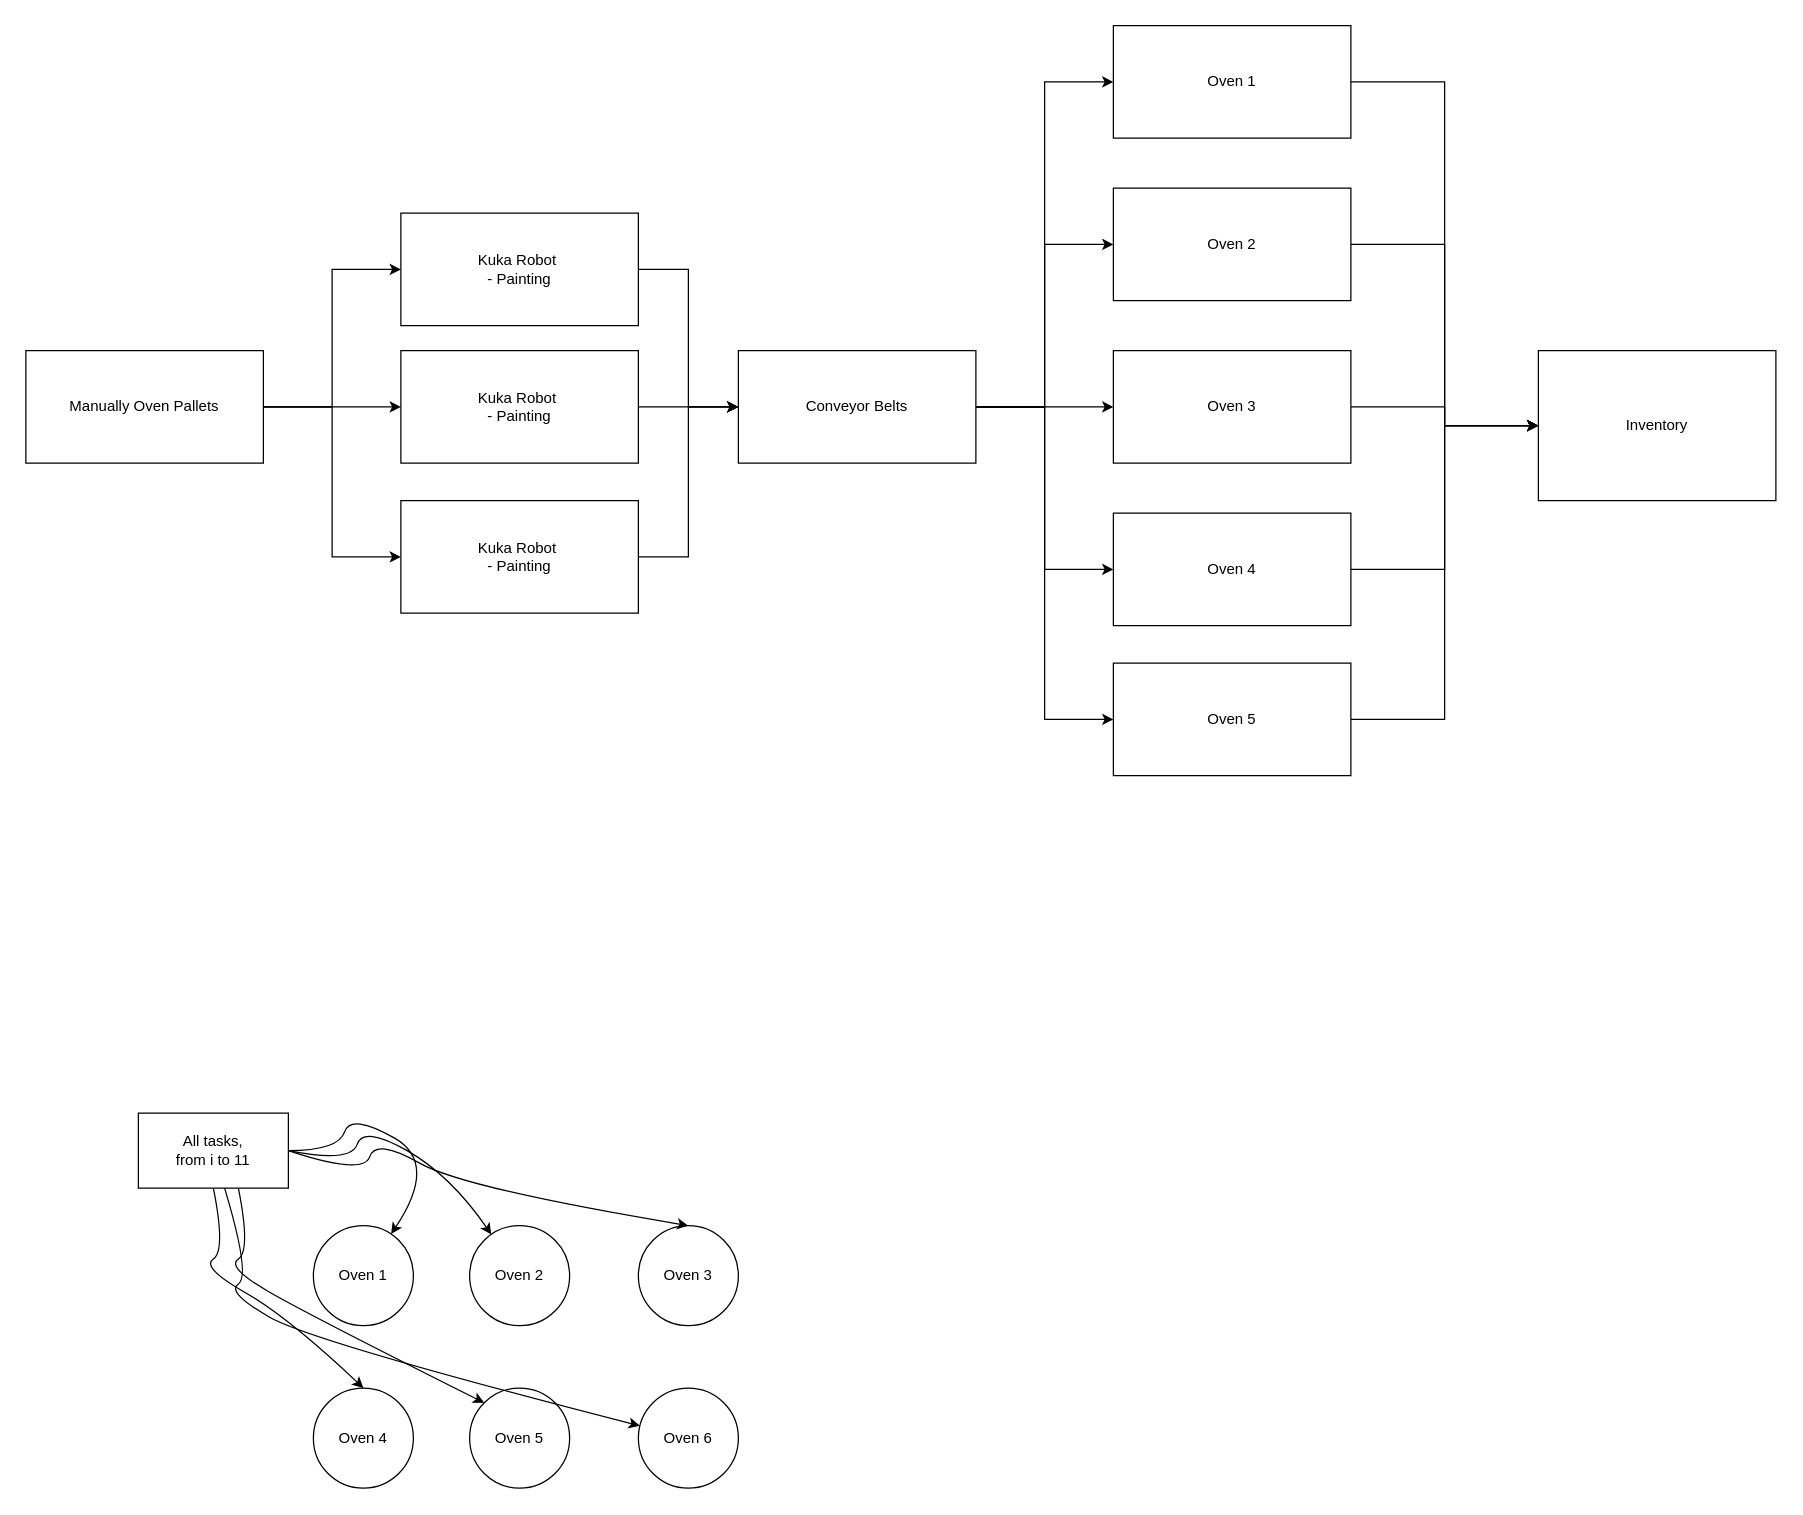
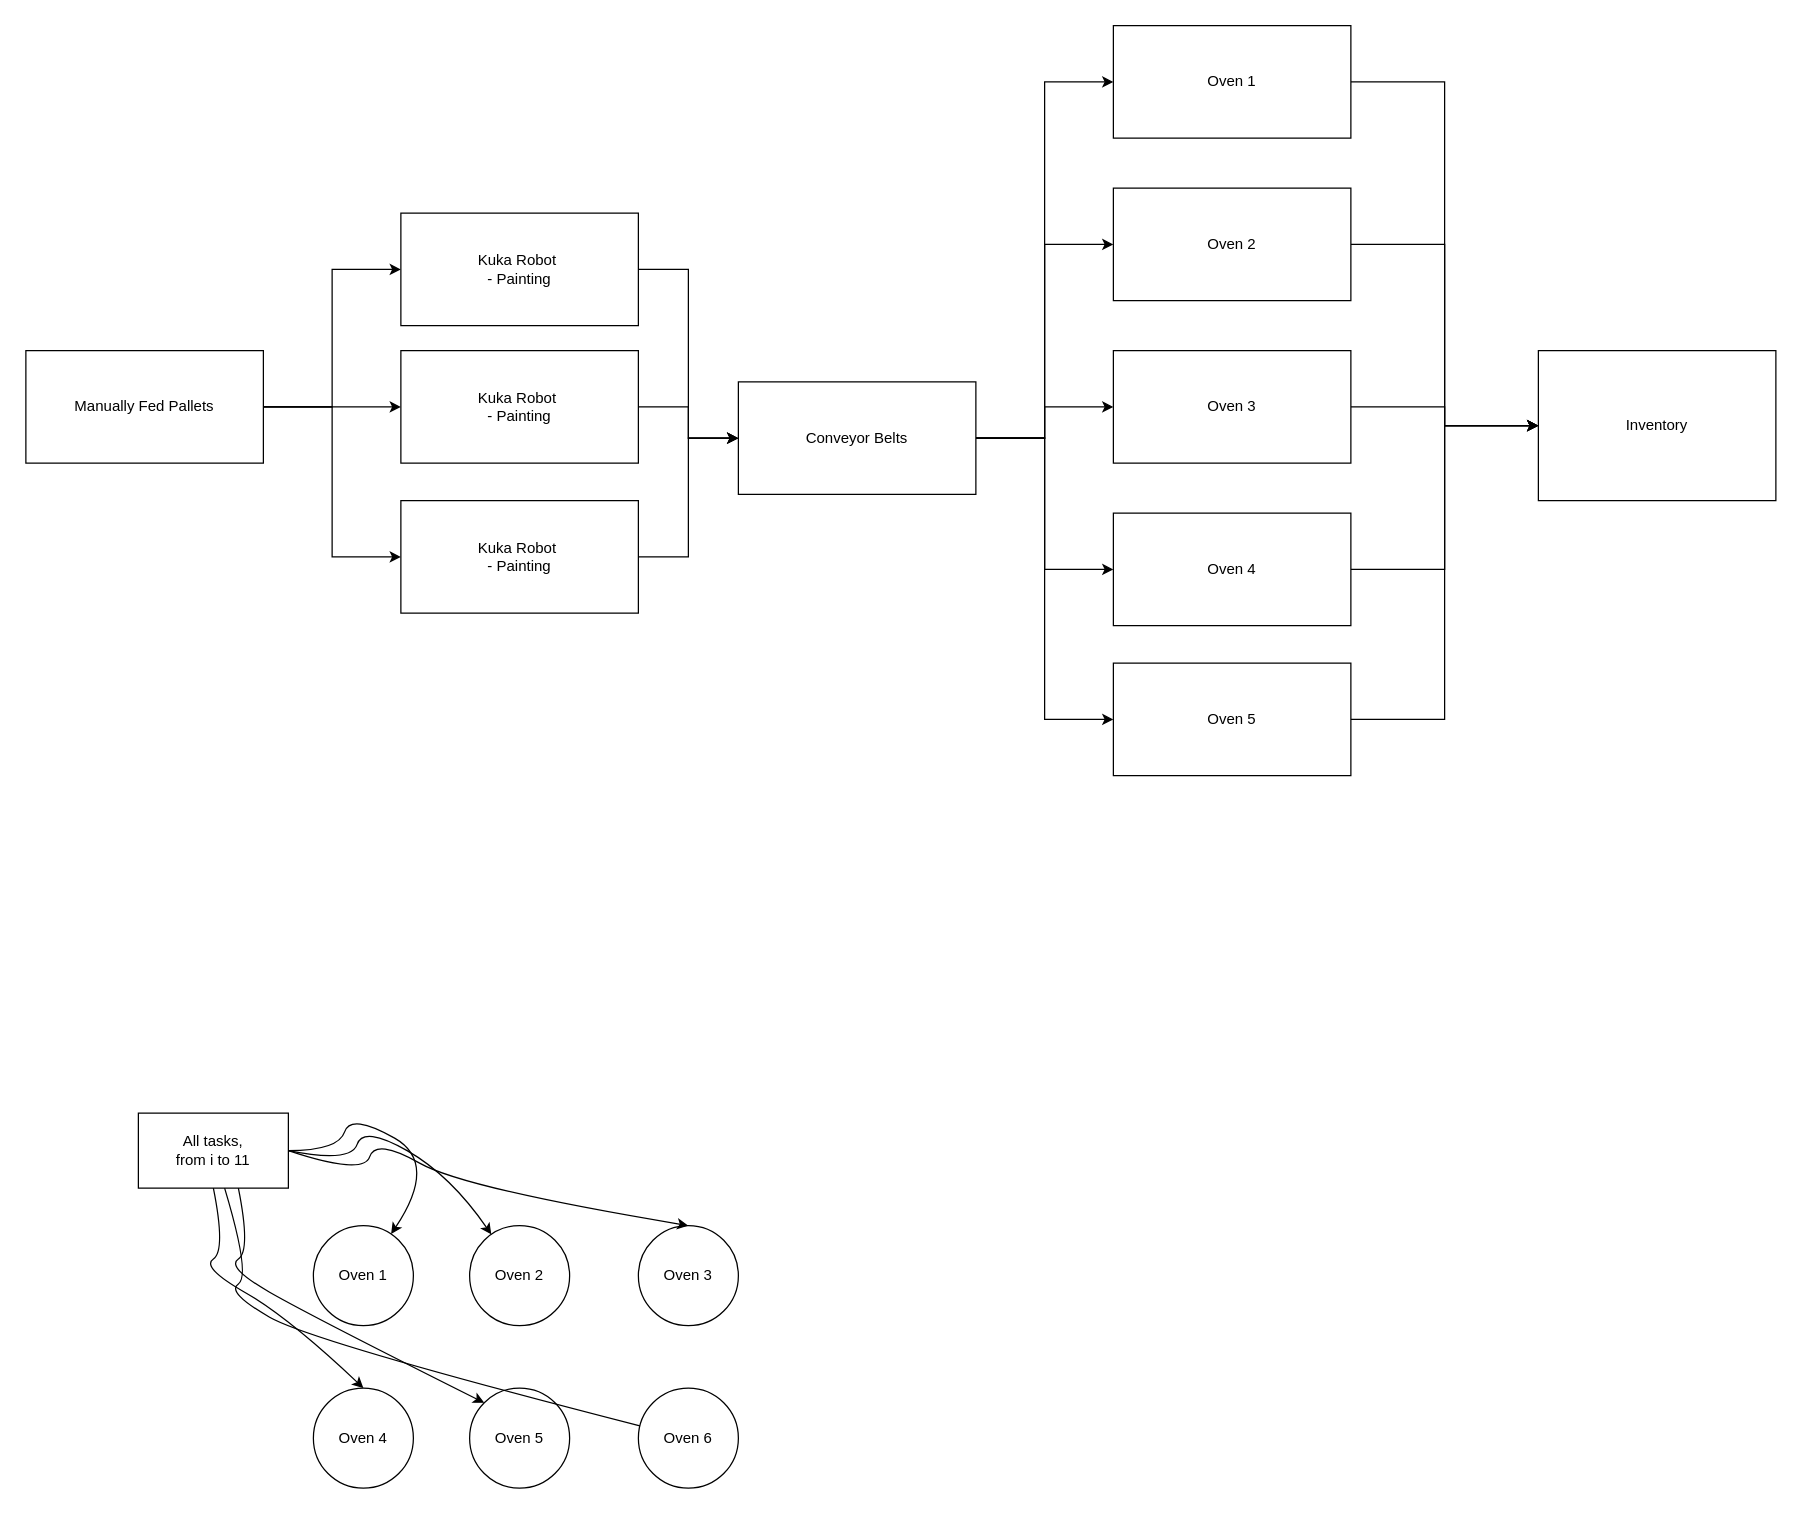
node "Manually Oven Pallets": label "Manually Oven Pallets" -> "Manually Fed Pallets"
node "Conveyor Belts": moved (857, 407) -> (857, 438)
edge "All tasks, from i to 11" -> "Oven 6": arrowhead classic -> none
